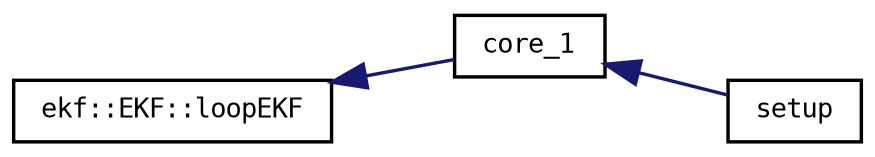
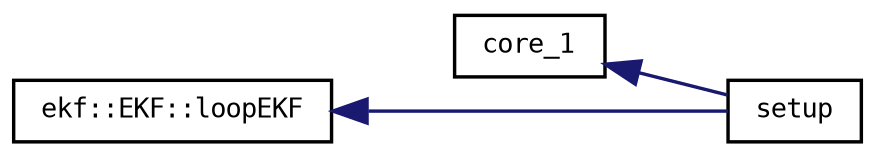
edge "core_1" -> "ekf::EKF::loopEKF": now "setup" -> "ekf::EKF::loopEKF"
